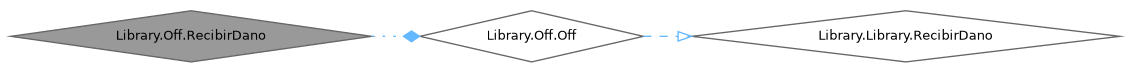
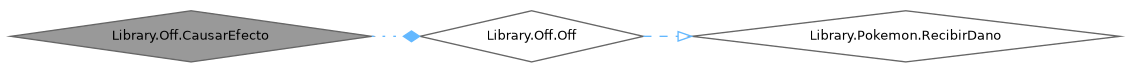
node "Library.Off.RecibirDano": label "Library.Off.RecibirDano" -> "Library.Off.CausarEfecto"
node "Library.Library.RecibirDano": label "Library.Library.RecibirDano" -> "Library.Pokemon.RecibirDano"
